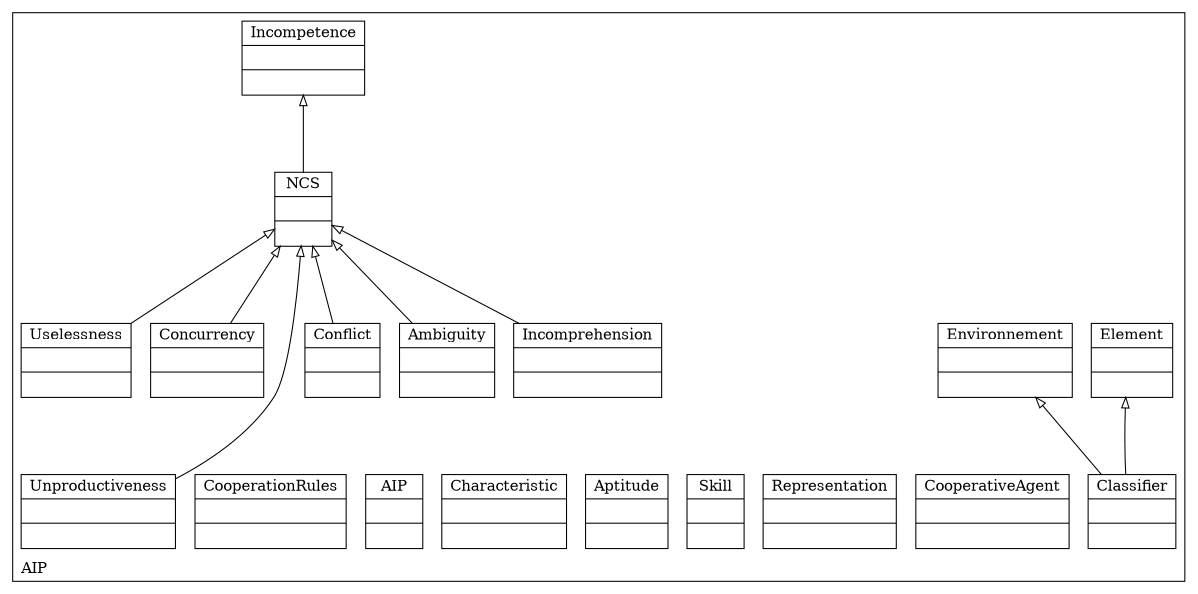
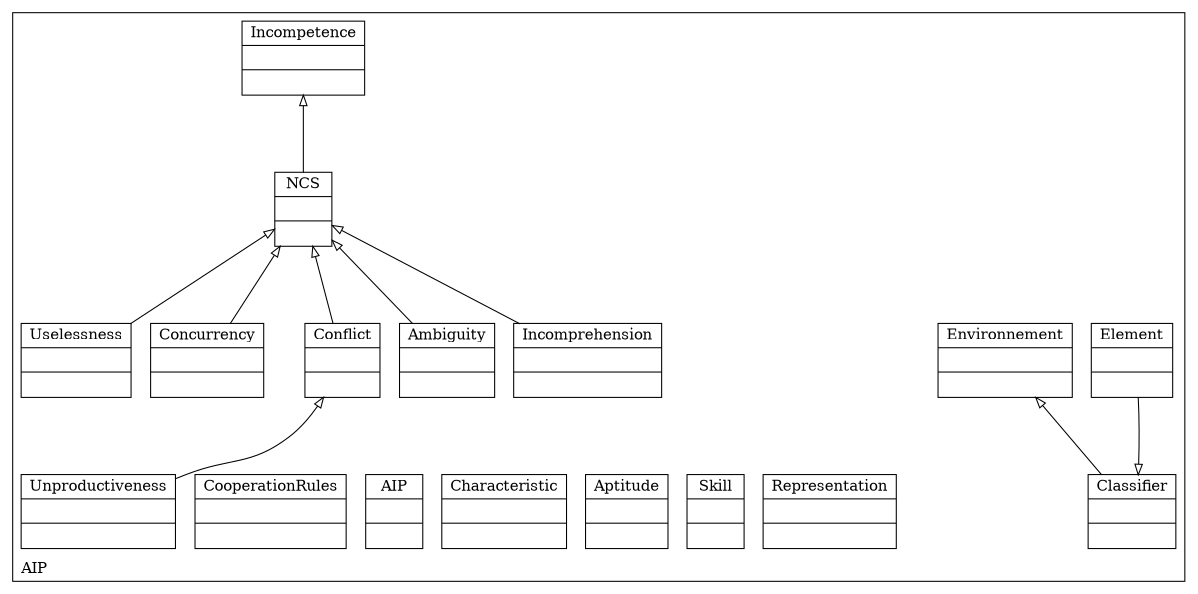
edge "Unproductiveness" -> "NCS": now "Unproductiveness" -> "Conflict"
edge "Classifier" -> "Element": reversed
node "CooperativeAgent": removed
